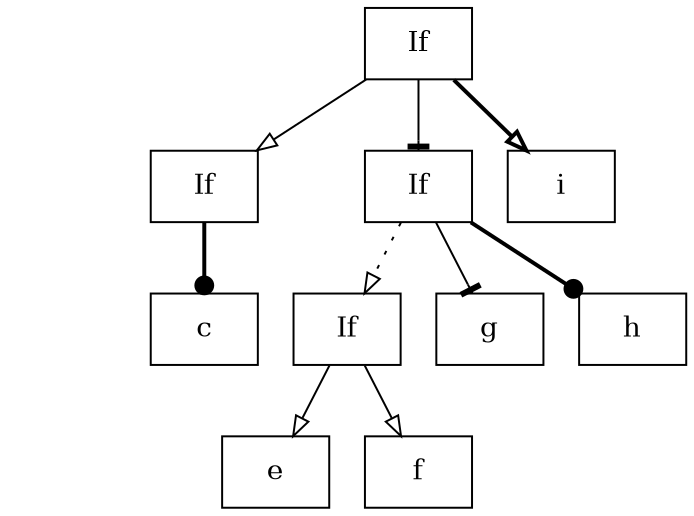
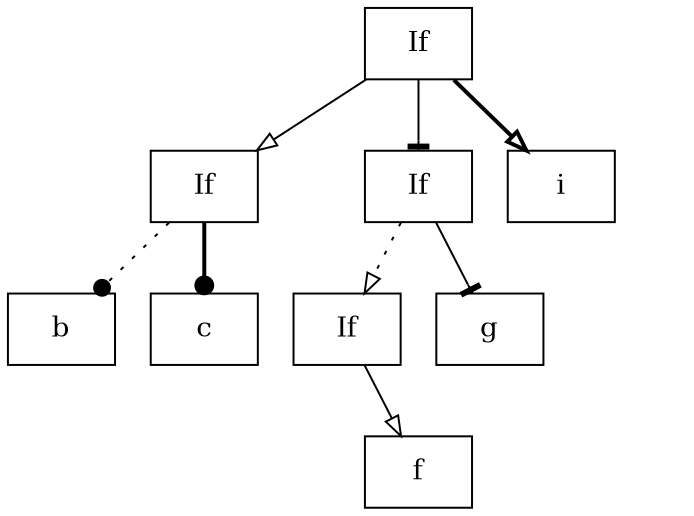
node "b": added
node "h": removed
node "e": removed
